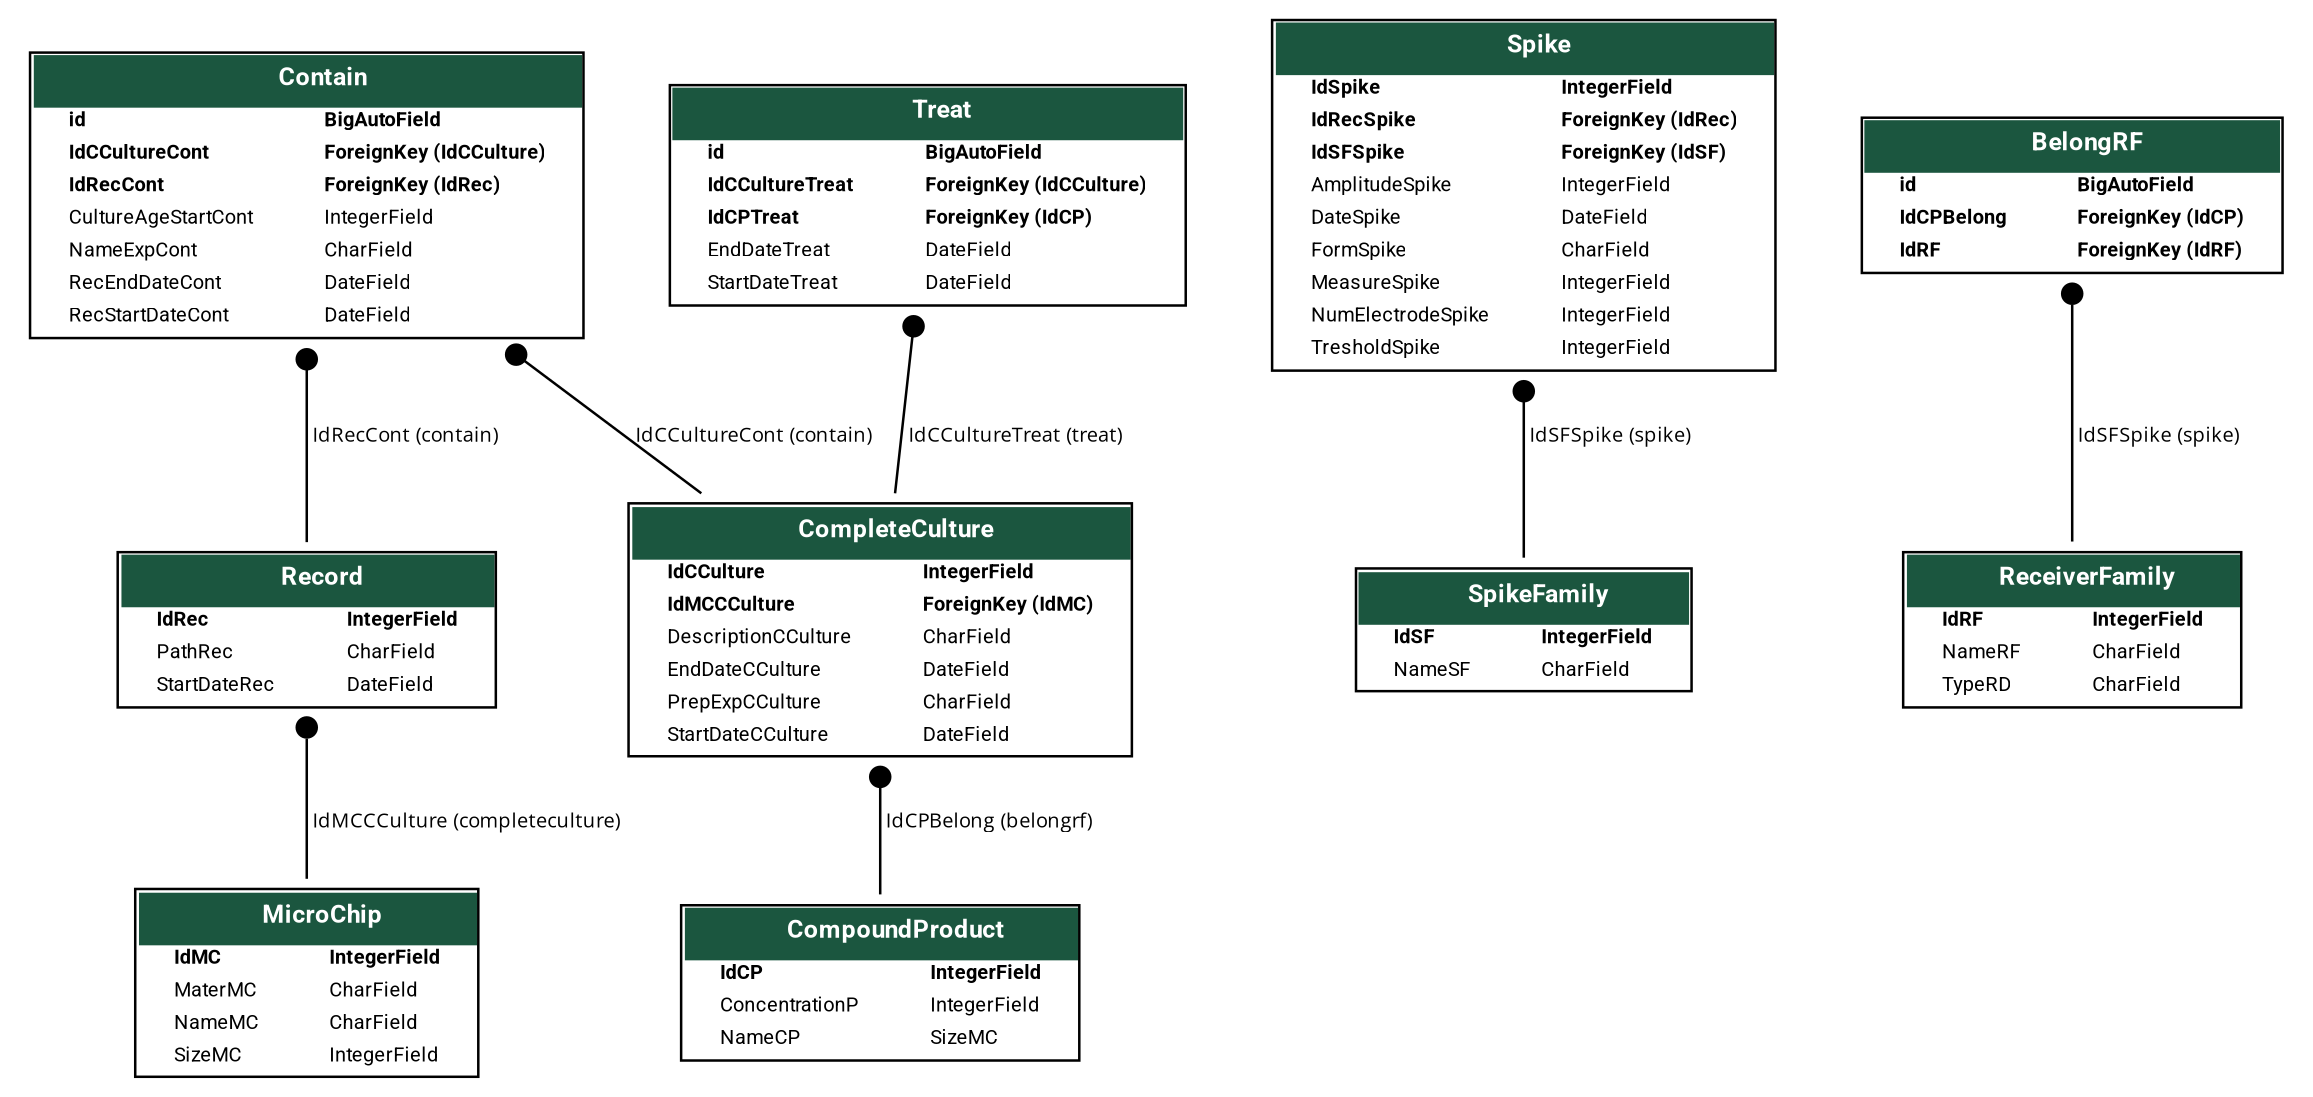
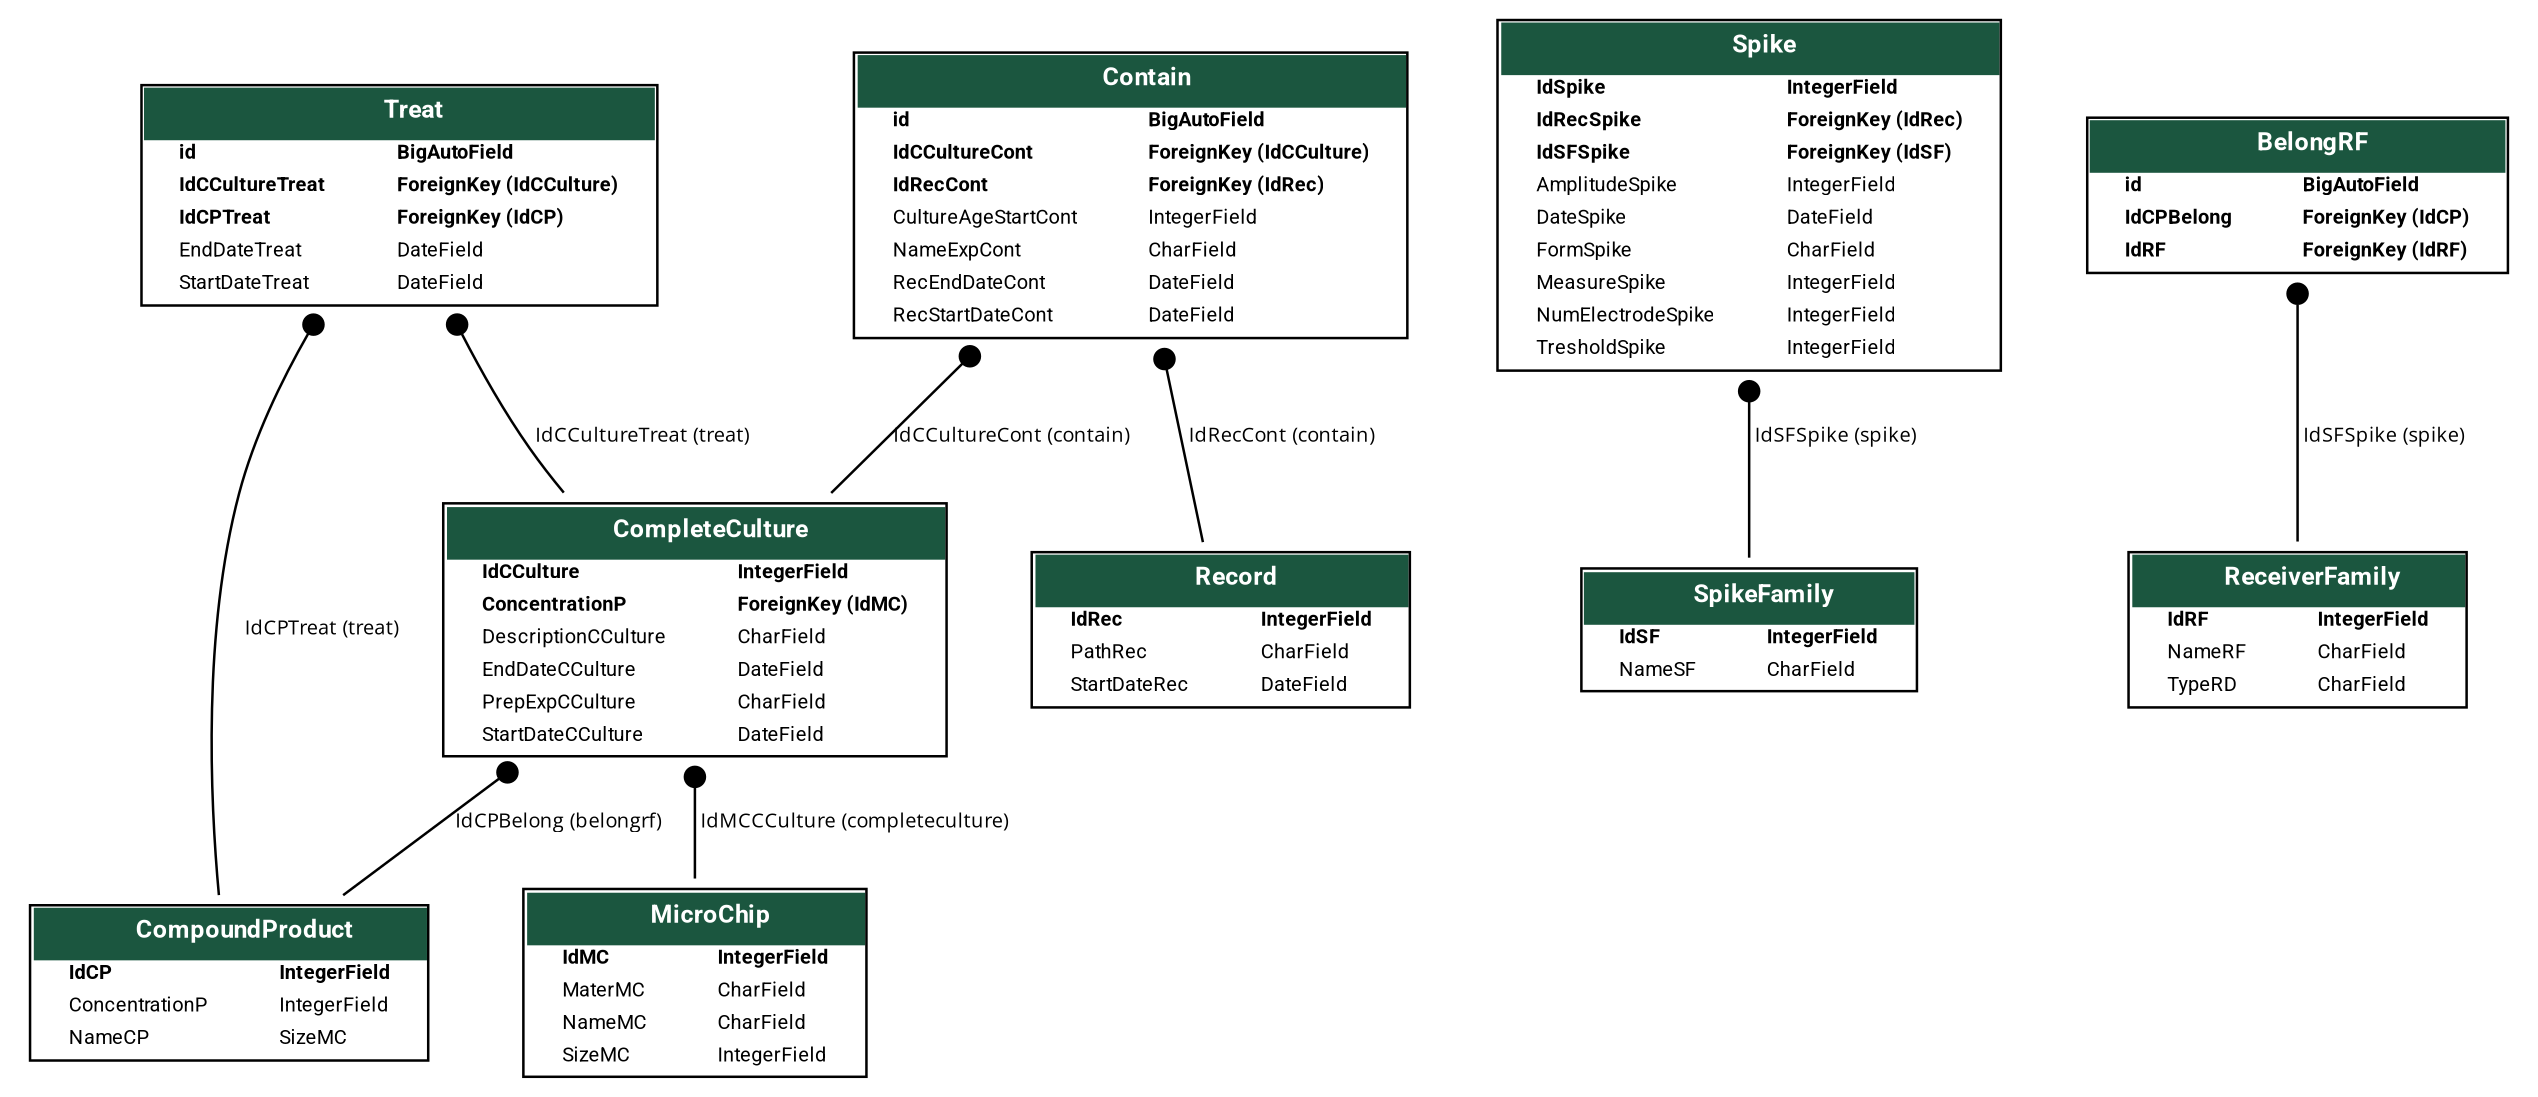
node "CompleteCulture": text "IdMCCCulture" -> "ConcentrationP"
edge "Treat" -- "CompoundProduct": added, label "IdCPTreat (treat)"
edge "Record" -- "MicroChip": now "CompleteCulture" -- "MicroChip"
